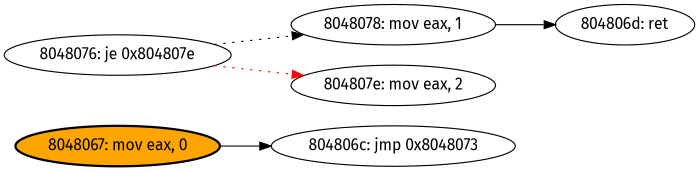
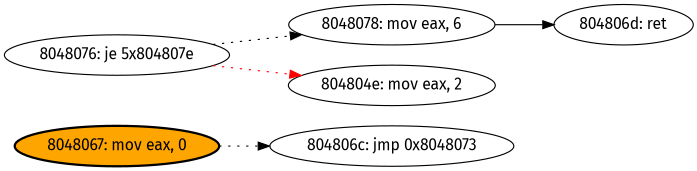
node "8048078: mov eax, 1": label "8048078: mov eax, 1" -> "8048078: mov eax, 6"
node "8048076: je 0x804807e": label "8048076: je 0x804807e" -> "8048076: je 5x804807e"
node "804807e: mov eax, 2": label "804807e: mov eax, 2" -> "804804e: mov eax, 2"
edge "8048067: mov eax, 0" -> "804806c: jmp 0x8048073": style solid -> dotted
